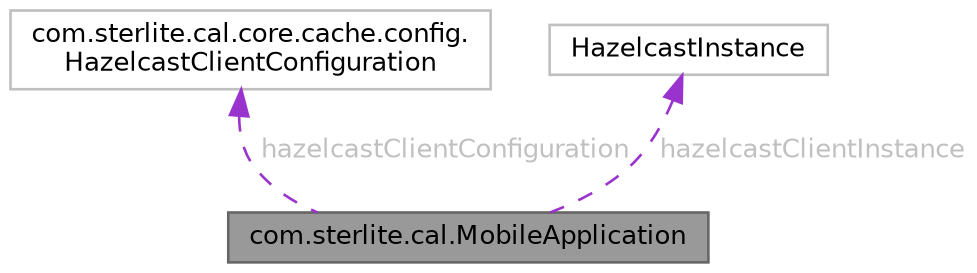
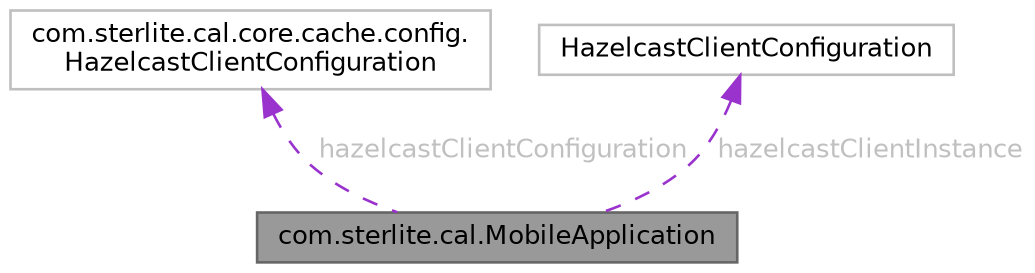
node "HazelcastInstance": label "HazelcastInstance" -> "HazelcastClientConfiguration"
